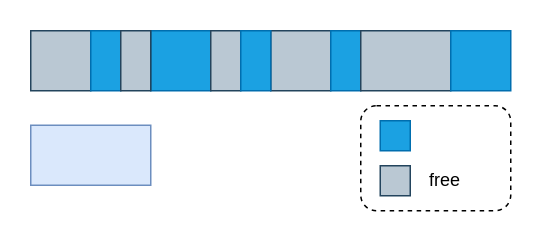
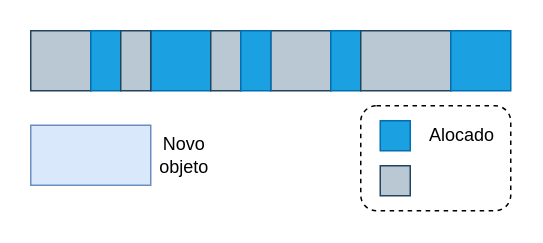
node "Alocado": added
node "Novo objeto": added
node "free": removed
